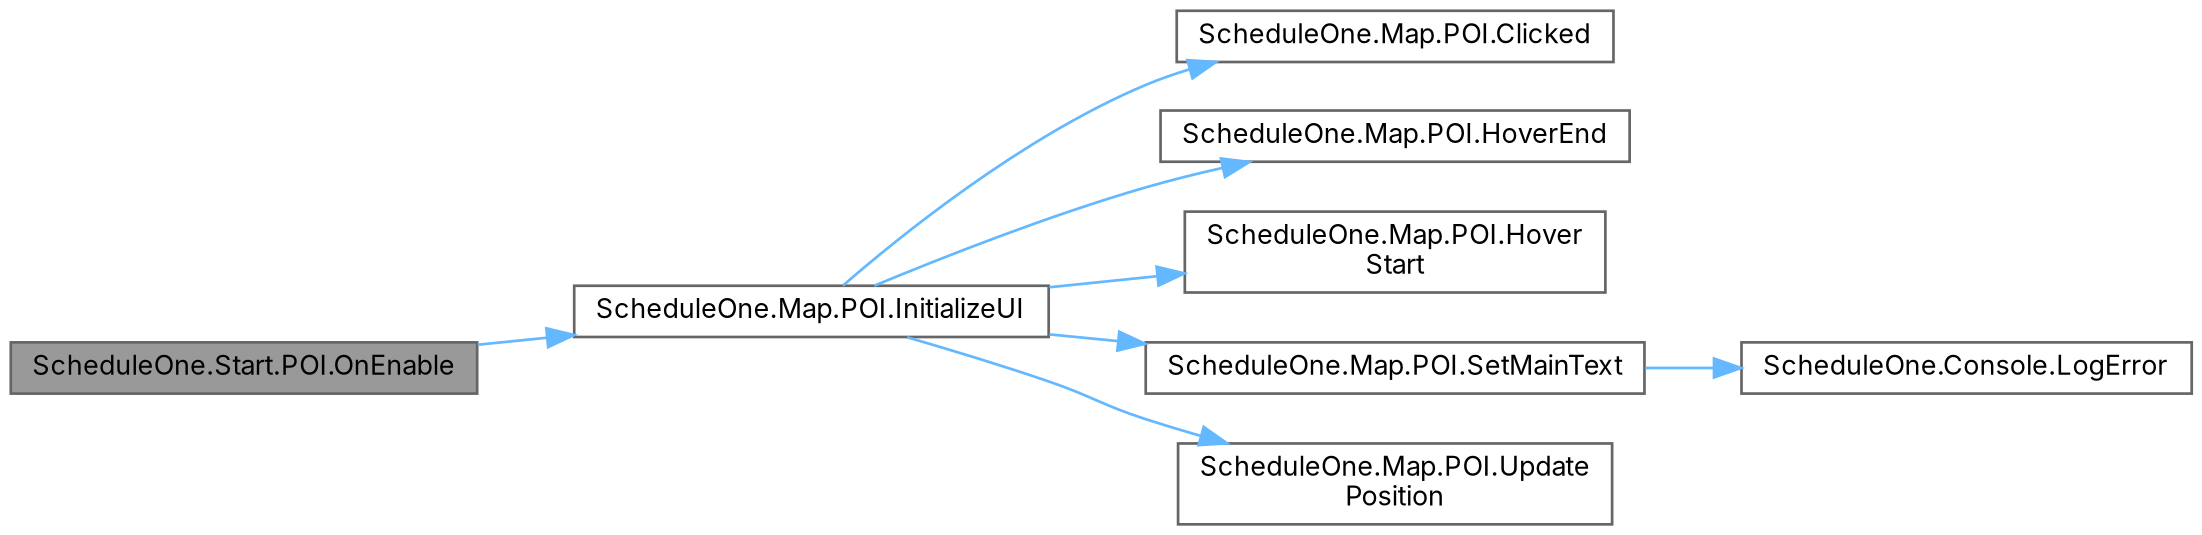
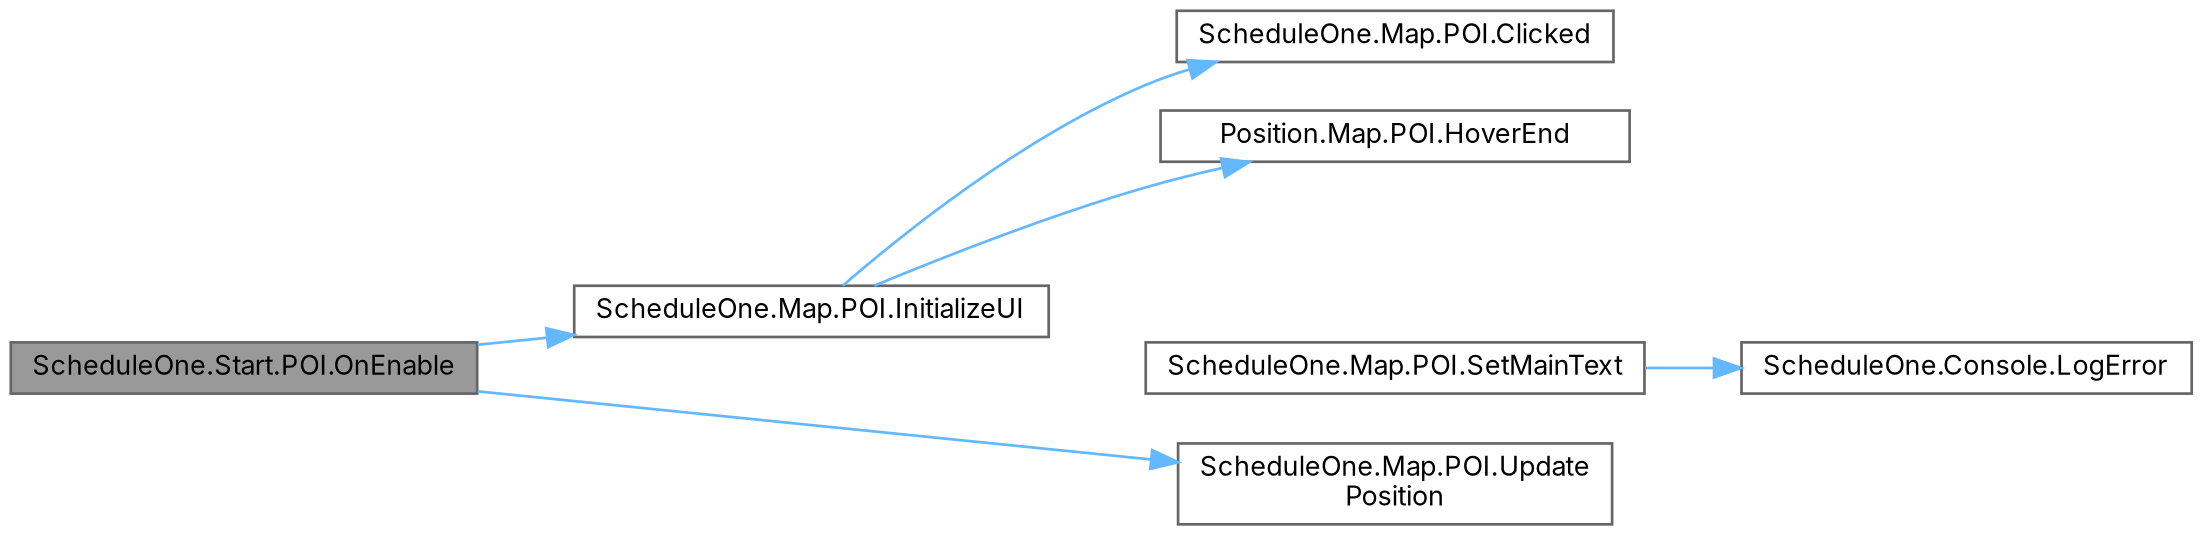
node "ScheduleOne.Map.POI.HoverEnd": label "ScheduleOne.Map.POI.HoverEnd" -> "Position.Map.POI.HoverEnd"
node "ScheduleOne.Map.POI.Hover Start": removed
edge "ScheduleOne.Map.POI.InitializeUI" -> "ScheduleOne.Map.POI.SetMainText": removed
edge "ScheduleOne.Map.POI.InitializeUI" -> "ScheduleOne.Map.POI.Update Position": now "ScheduleOne.Start.POI.OnEnable" -> "ScheduleOne.Map.POI.Update Position"
